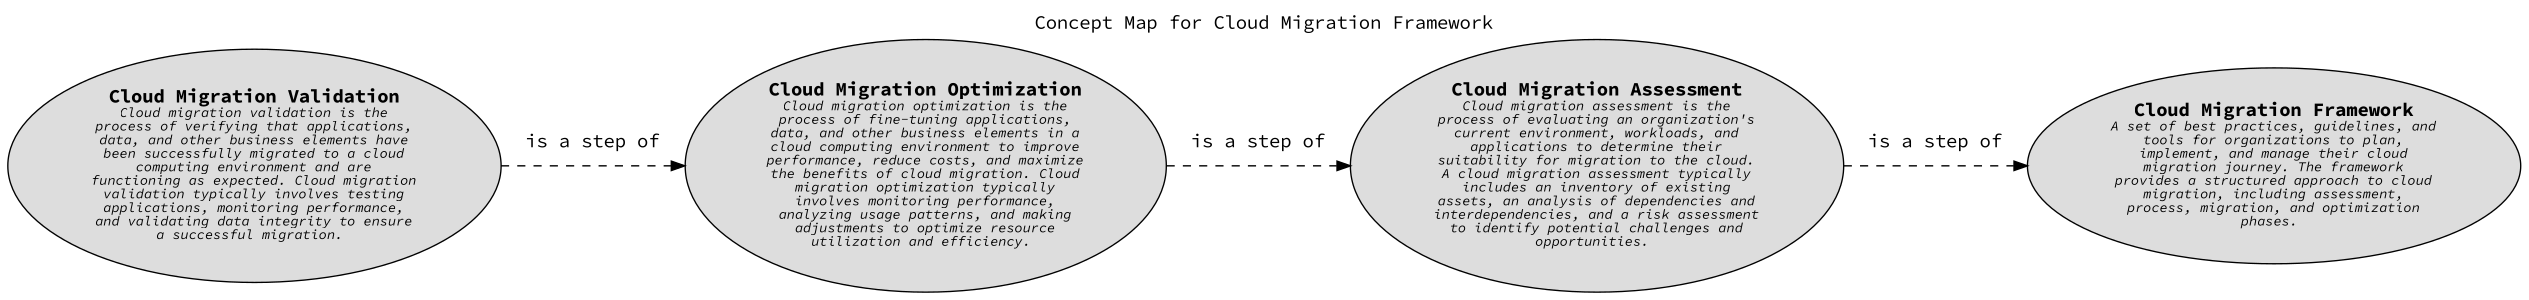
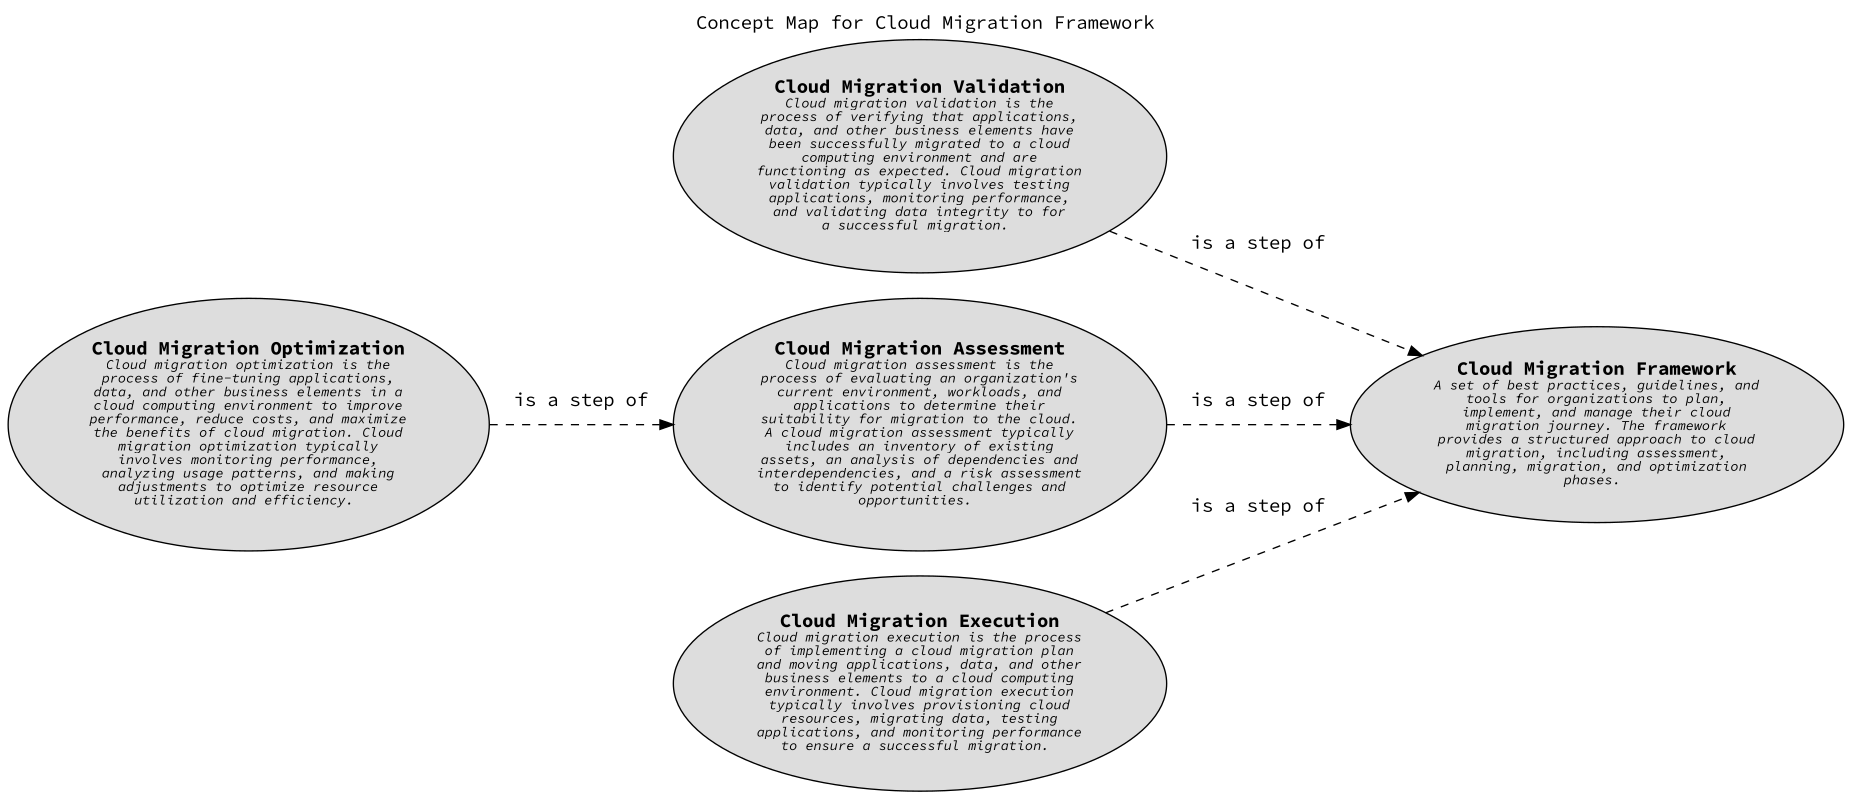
edge "Cloud Migration Validation" -> "Cloud Migration Optimization": now "Cloud Migration Validation" -> "Cloud Migration Framework"
node "Cloud Migration Framework": text "process, migration, and optimization" -> "planning, migration, and optimization"
node "Cloud Migration Validation": text "and validating data integrity to ensure" -> "and validating data integrity to for"
node "Cloud Migration Execution": added
